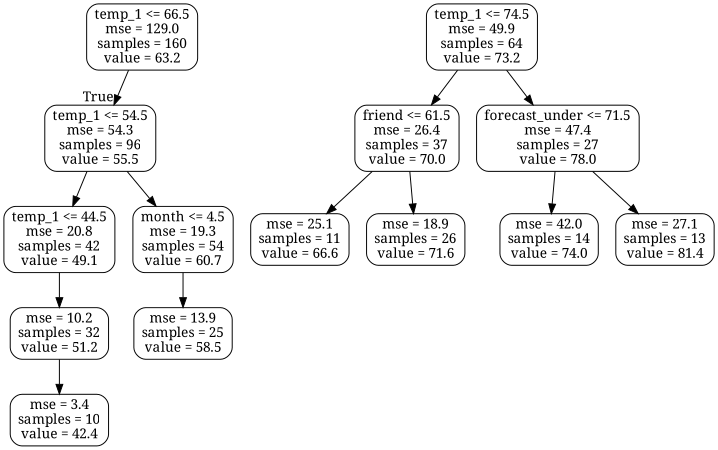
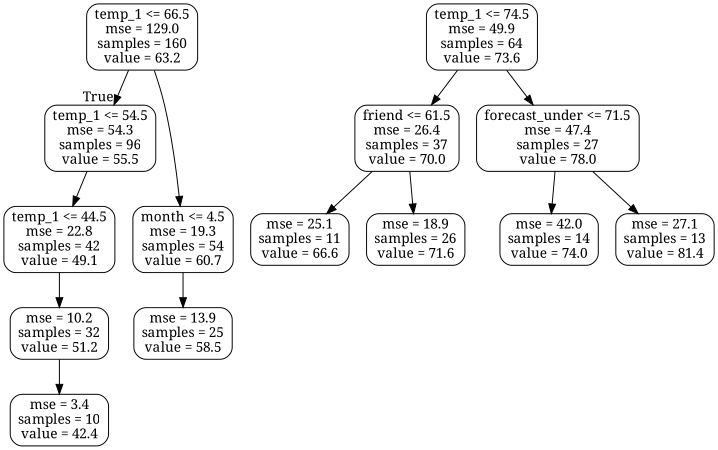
node "temp_1 <= 74.5 mse = 49.9 samples = 64 value = 73.2": label "temp_1 <= 74.5 mse = 49.9 samples = 64 value = 73.2" -> "temp_1 <= 74.5 mse = 49.9 samples = 64 value = 73.6"
edge "temp_1 <= 54.5 mse = 54.3 samples = 96 value = 55.5" -> "month <= 4.5 mse = 19.3 samples = 54 value = 60.7": now "temp_1 <= 66.5 mse = 129.0 samples = 160 value = 63.2" -> "month <= 4.5 mse = 19.3 samples = 54 value = 60.7"
node "temp_1 <= 44.5 mse = 20.8 samples = 42 value = 49.1": label "temp_1 <= 44.5 mse = 20.8 samples = 42 value = 49.1" -> "temp_1 <= 44.5 mse = 22.8 samples = 42 value = 49.1"
